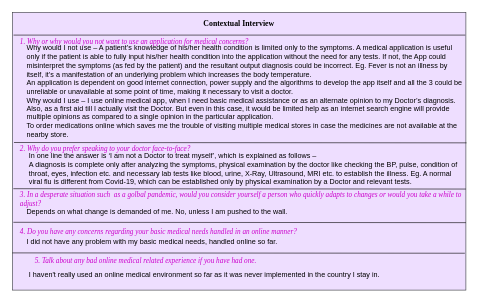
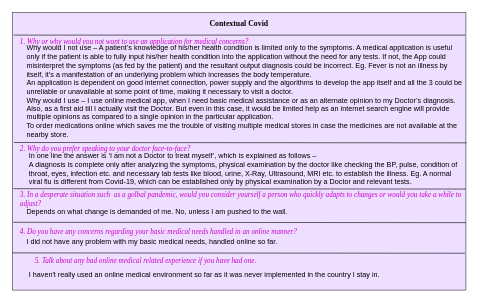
node "Contextual Interview": label "Contextual Interview" -> "Contextual Covid"
